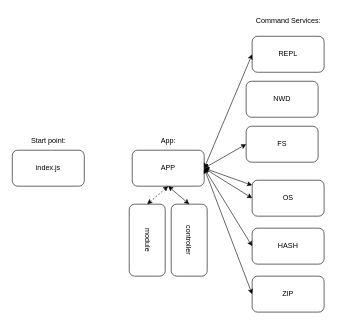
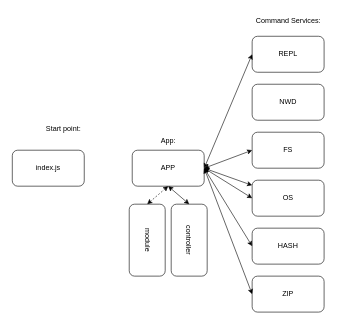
node "NWD": moved (282, 99) -> (288, 102)
node "Start point:": moved (48, 141) -> (63, 129)
node "FS": moved (282, 144) -> (288, 150)
